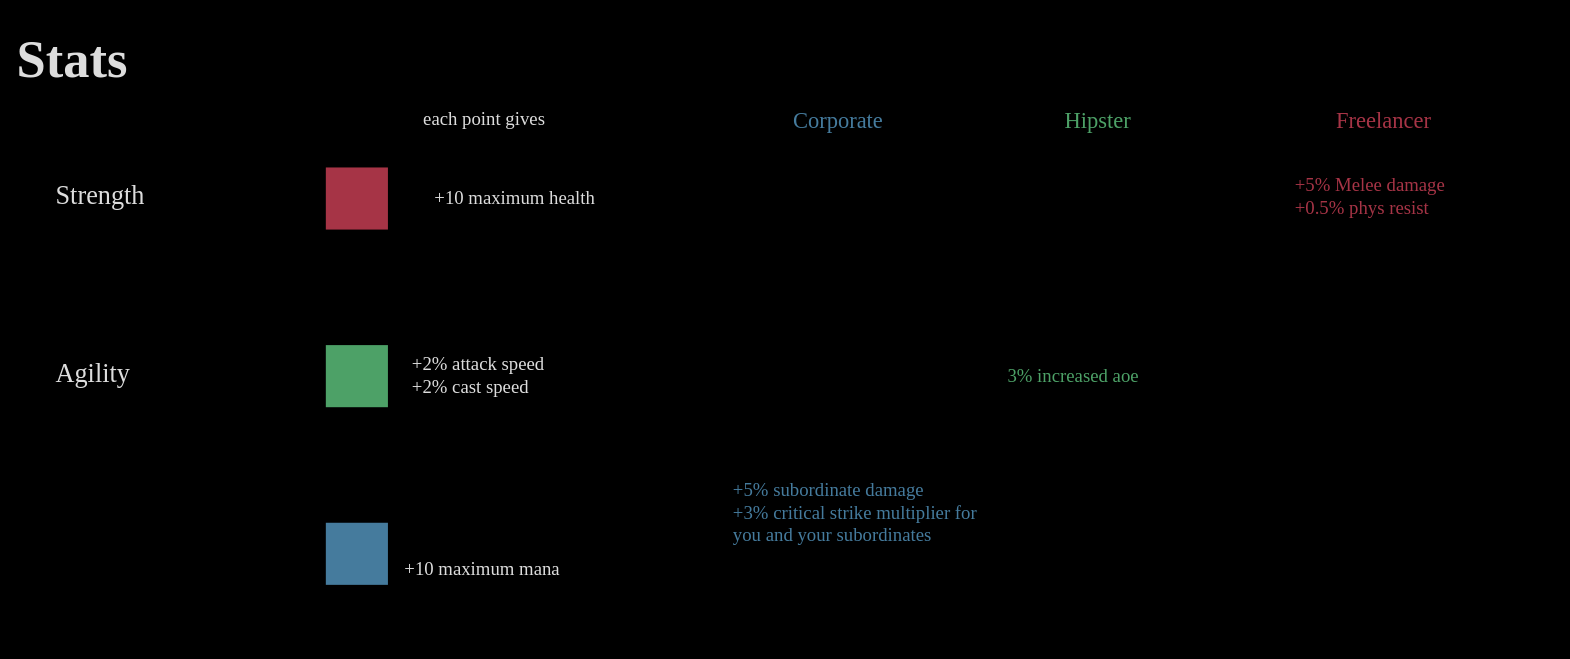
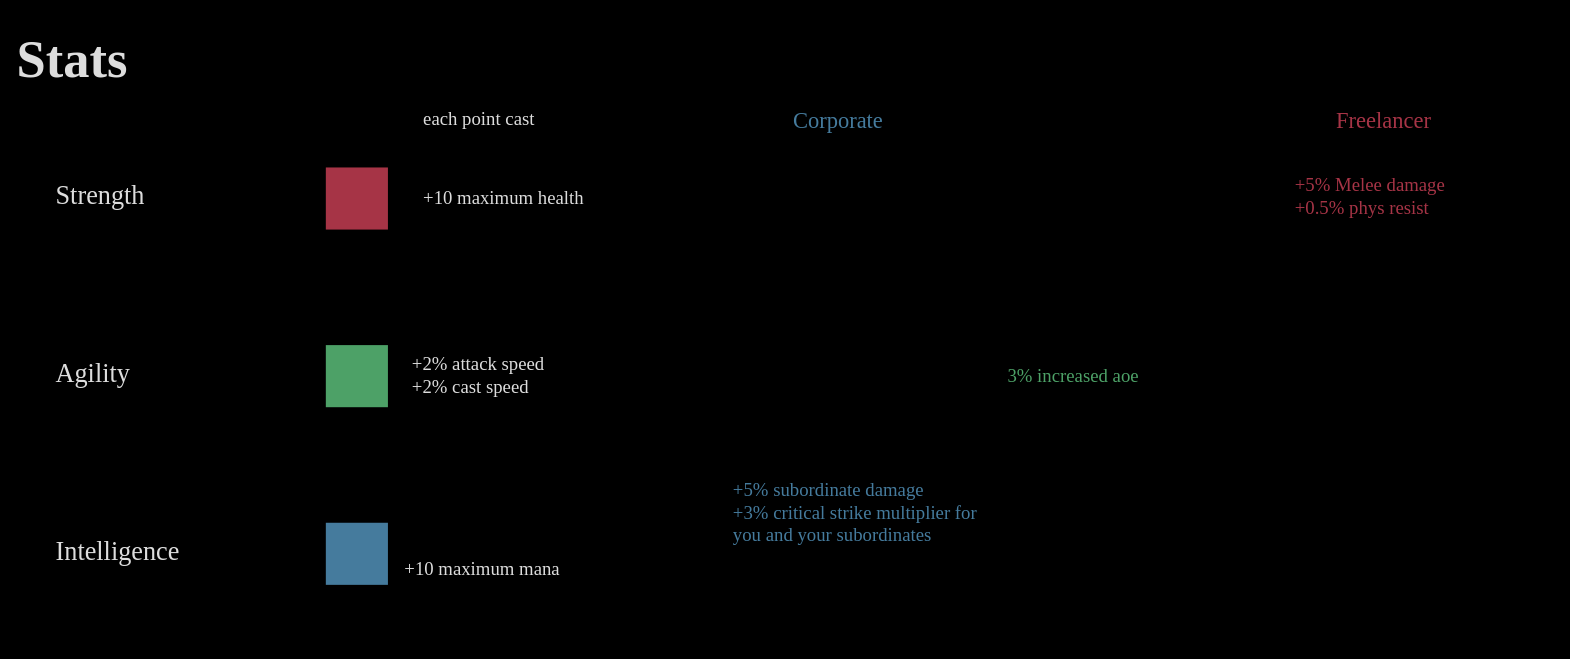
node "each point gives": label "each point gives" -> "each point cast"
node "Hipster": removed
node "+10 maximum health": moved (565, 203) -> (554, 203)
node "Intelligence": added
